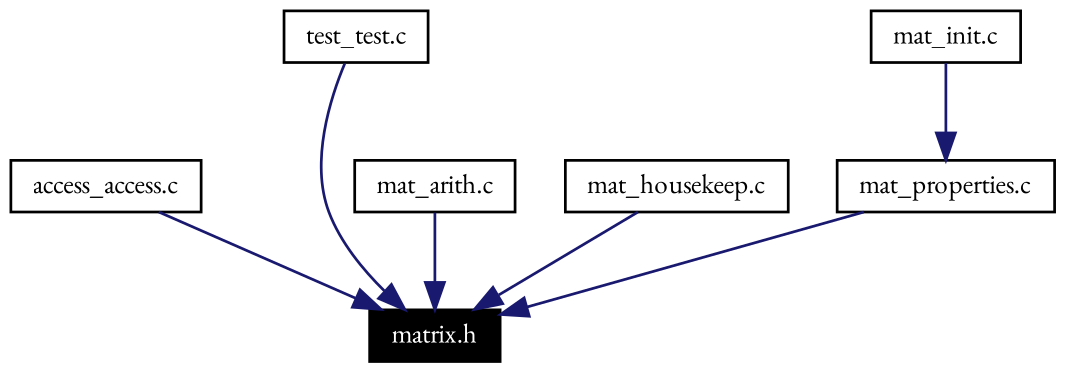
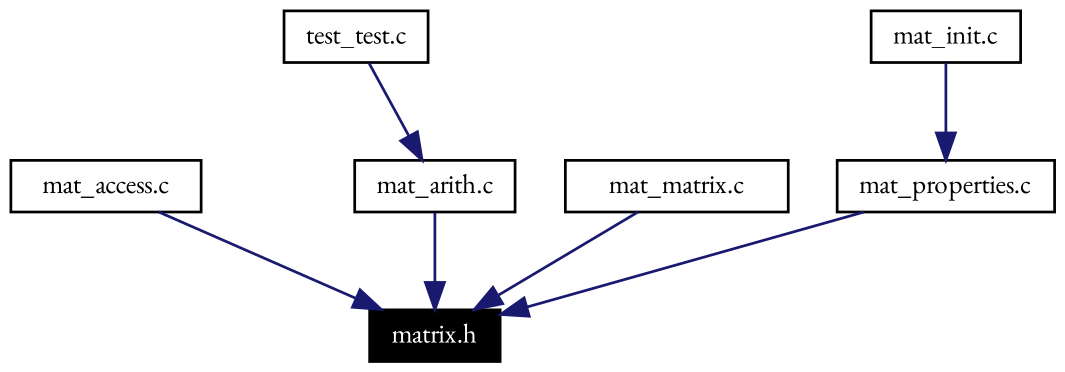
edge "test_test.c" -> "matrix.h": now "test_test.c" -> "mat_arith.c"
node "access_access.c": label "access_access.c" -> "mat_access.c"
node "mat_housekeep.c": label "mat_housekeep.c" -> "mat_matrix.c"
